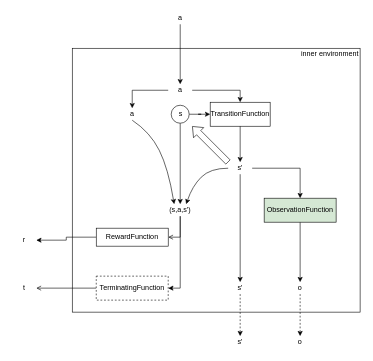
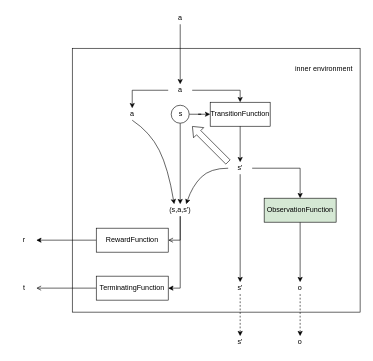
node "inner environment": moved (330, 54) -> (324, 69)
node "RewardFunction": size 72x18 -> 72x24
node "TerminatingFunction": style dashed -> solid
